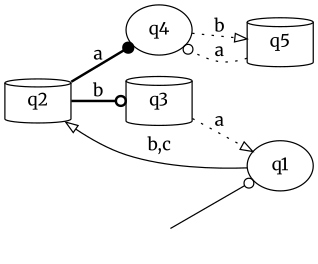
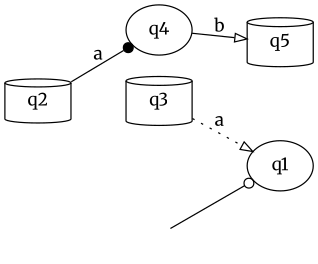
edge "q4" -> "q5": style dotted -> solid
edge "q5" -> "q4": removed, label "a"
edge "q2" -> "q4": style bold -> solid
edge "q2" -> "q3": removed, label "b"
edge "q1" -> "q2": removed, label "b,c"
